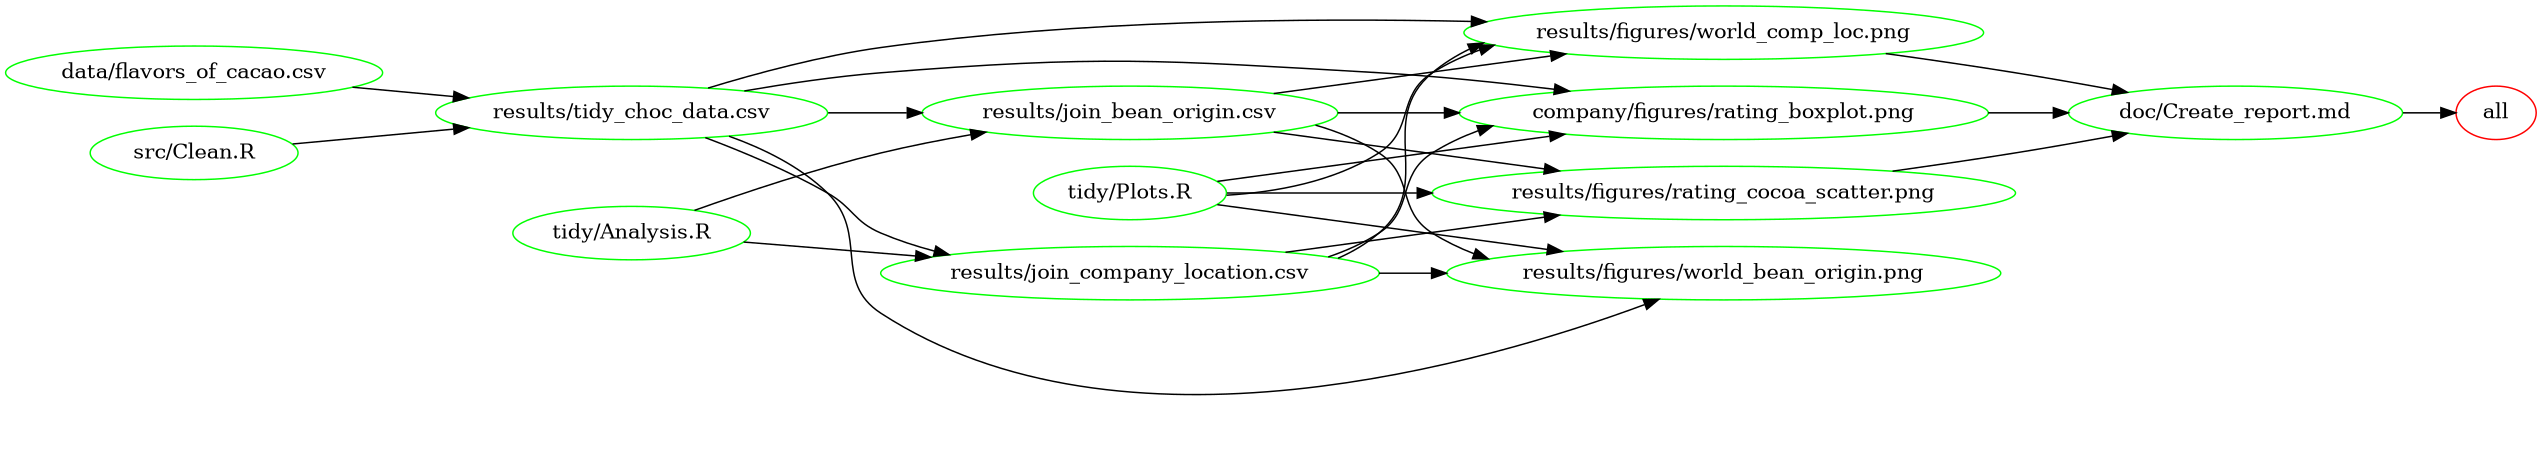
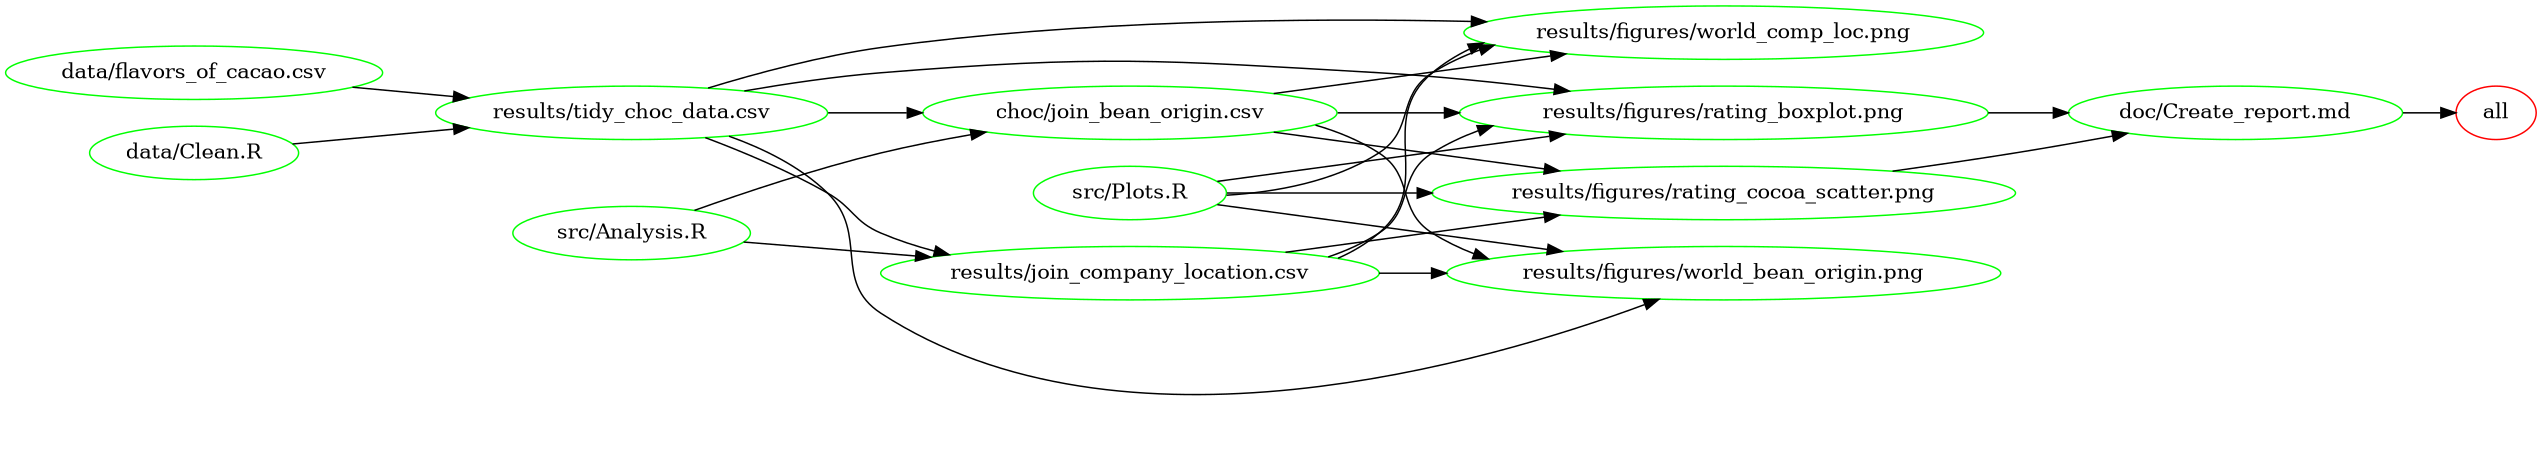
edge "results/figures/world_comp_loc.png" -> "doc/Create_report.md": removed
node "results/join_bean_origin.csv": label "results/join_bean_origin.csv" -> "choc/join_bean_origin.csv"
node "company/figures/rating_boxplot.png": label "company/figures/rating_boxplot.png" -> "results/figures/rating_boxplot.png"
node "src/Clean.R": label "src/Clean.R" -> "data/Clean.R"
node "tidy/Plots.R": label "tidy/Plots.R" -> "src/Plots.R"
node "tidy/Analysis.R": label "tidy/Analysis.R" -> "src/Analysis.R"
